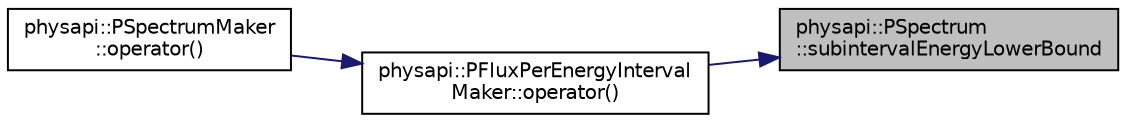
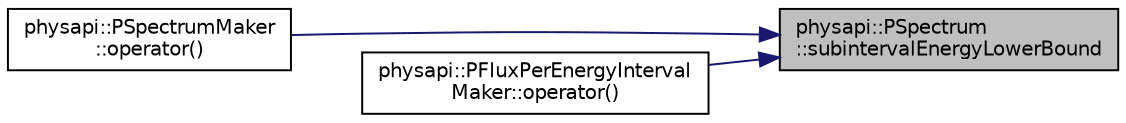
edge "physapi::PSpectrumMaker ::operator()" -> "physapi::PFluxPerEnergyInterval Maker::operator()": now "physapi::PSpectrumMaker ::operator()" -> "physapi::PSpectrum ::subintervalEnergyLowerBound"
